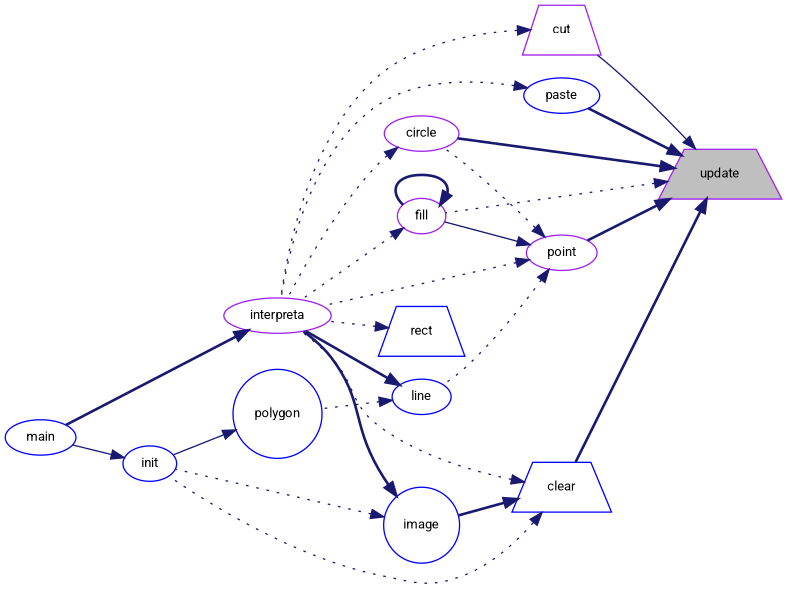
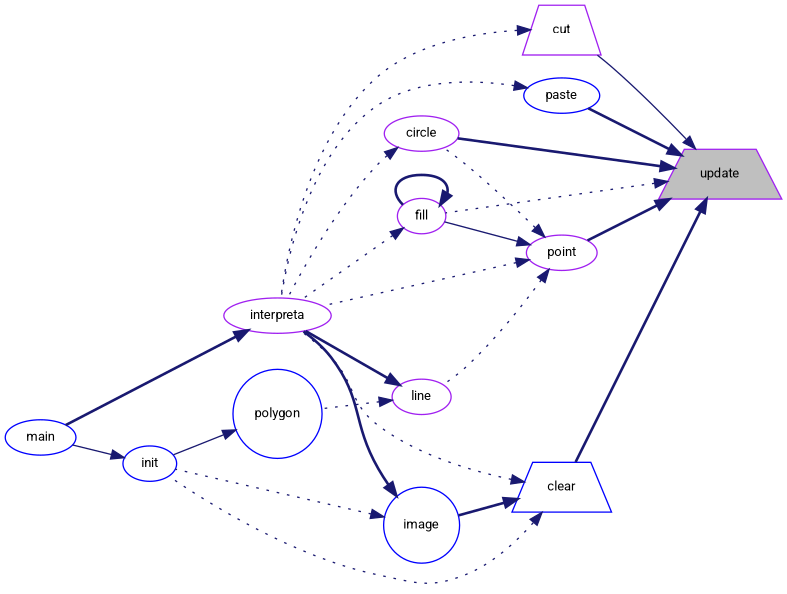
node "rect": removed
node "line": color blue -> purple
